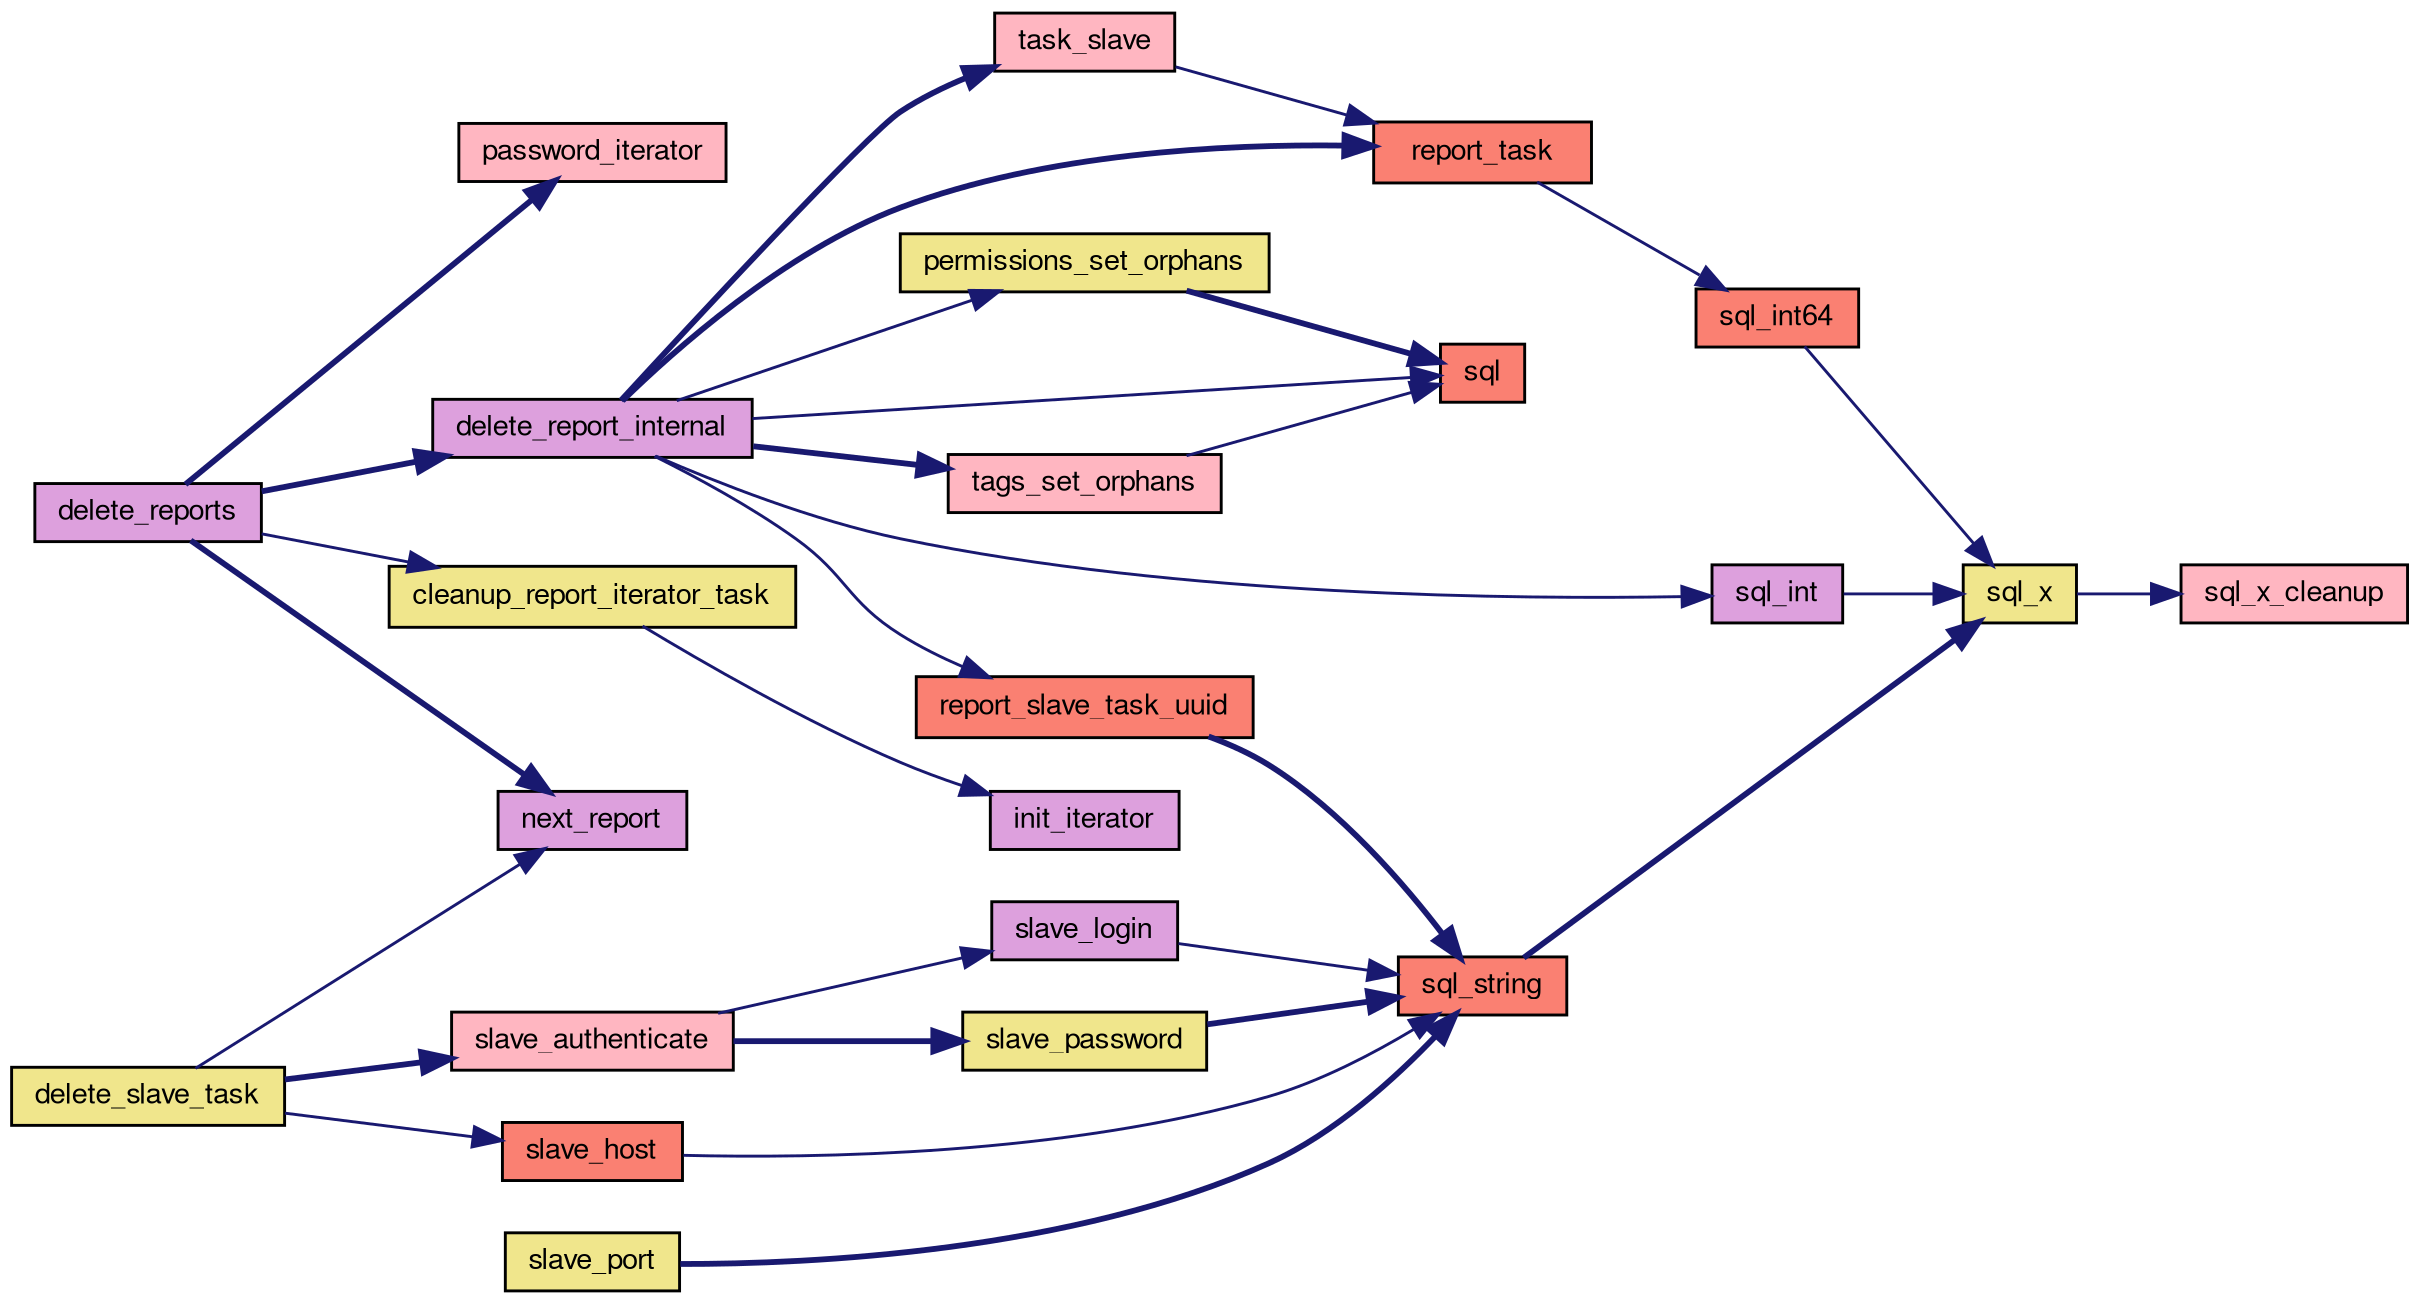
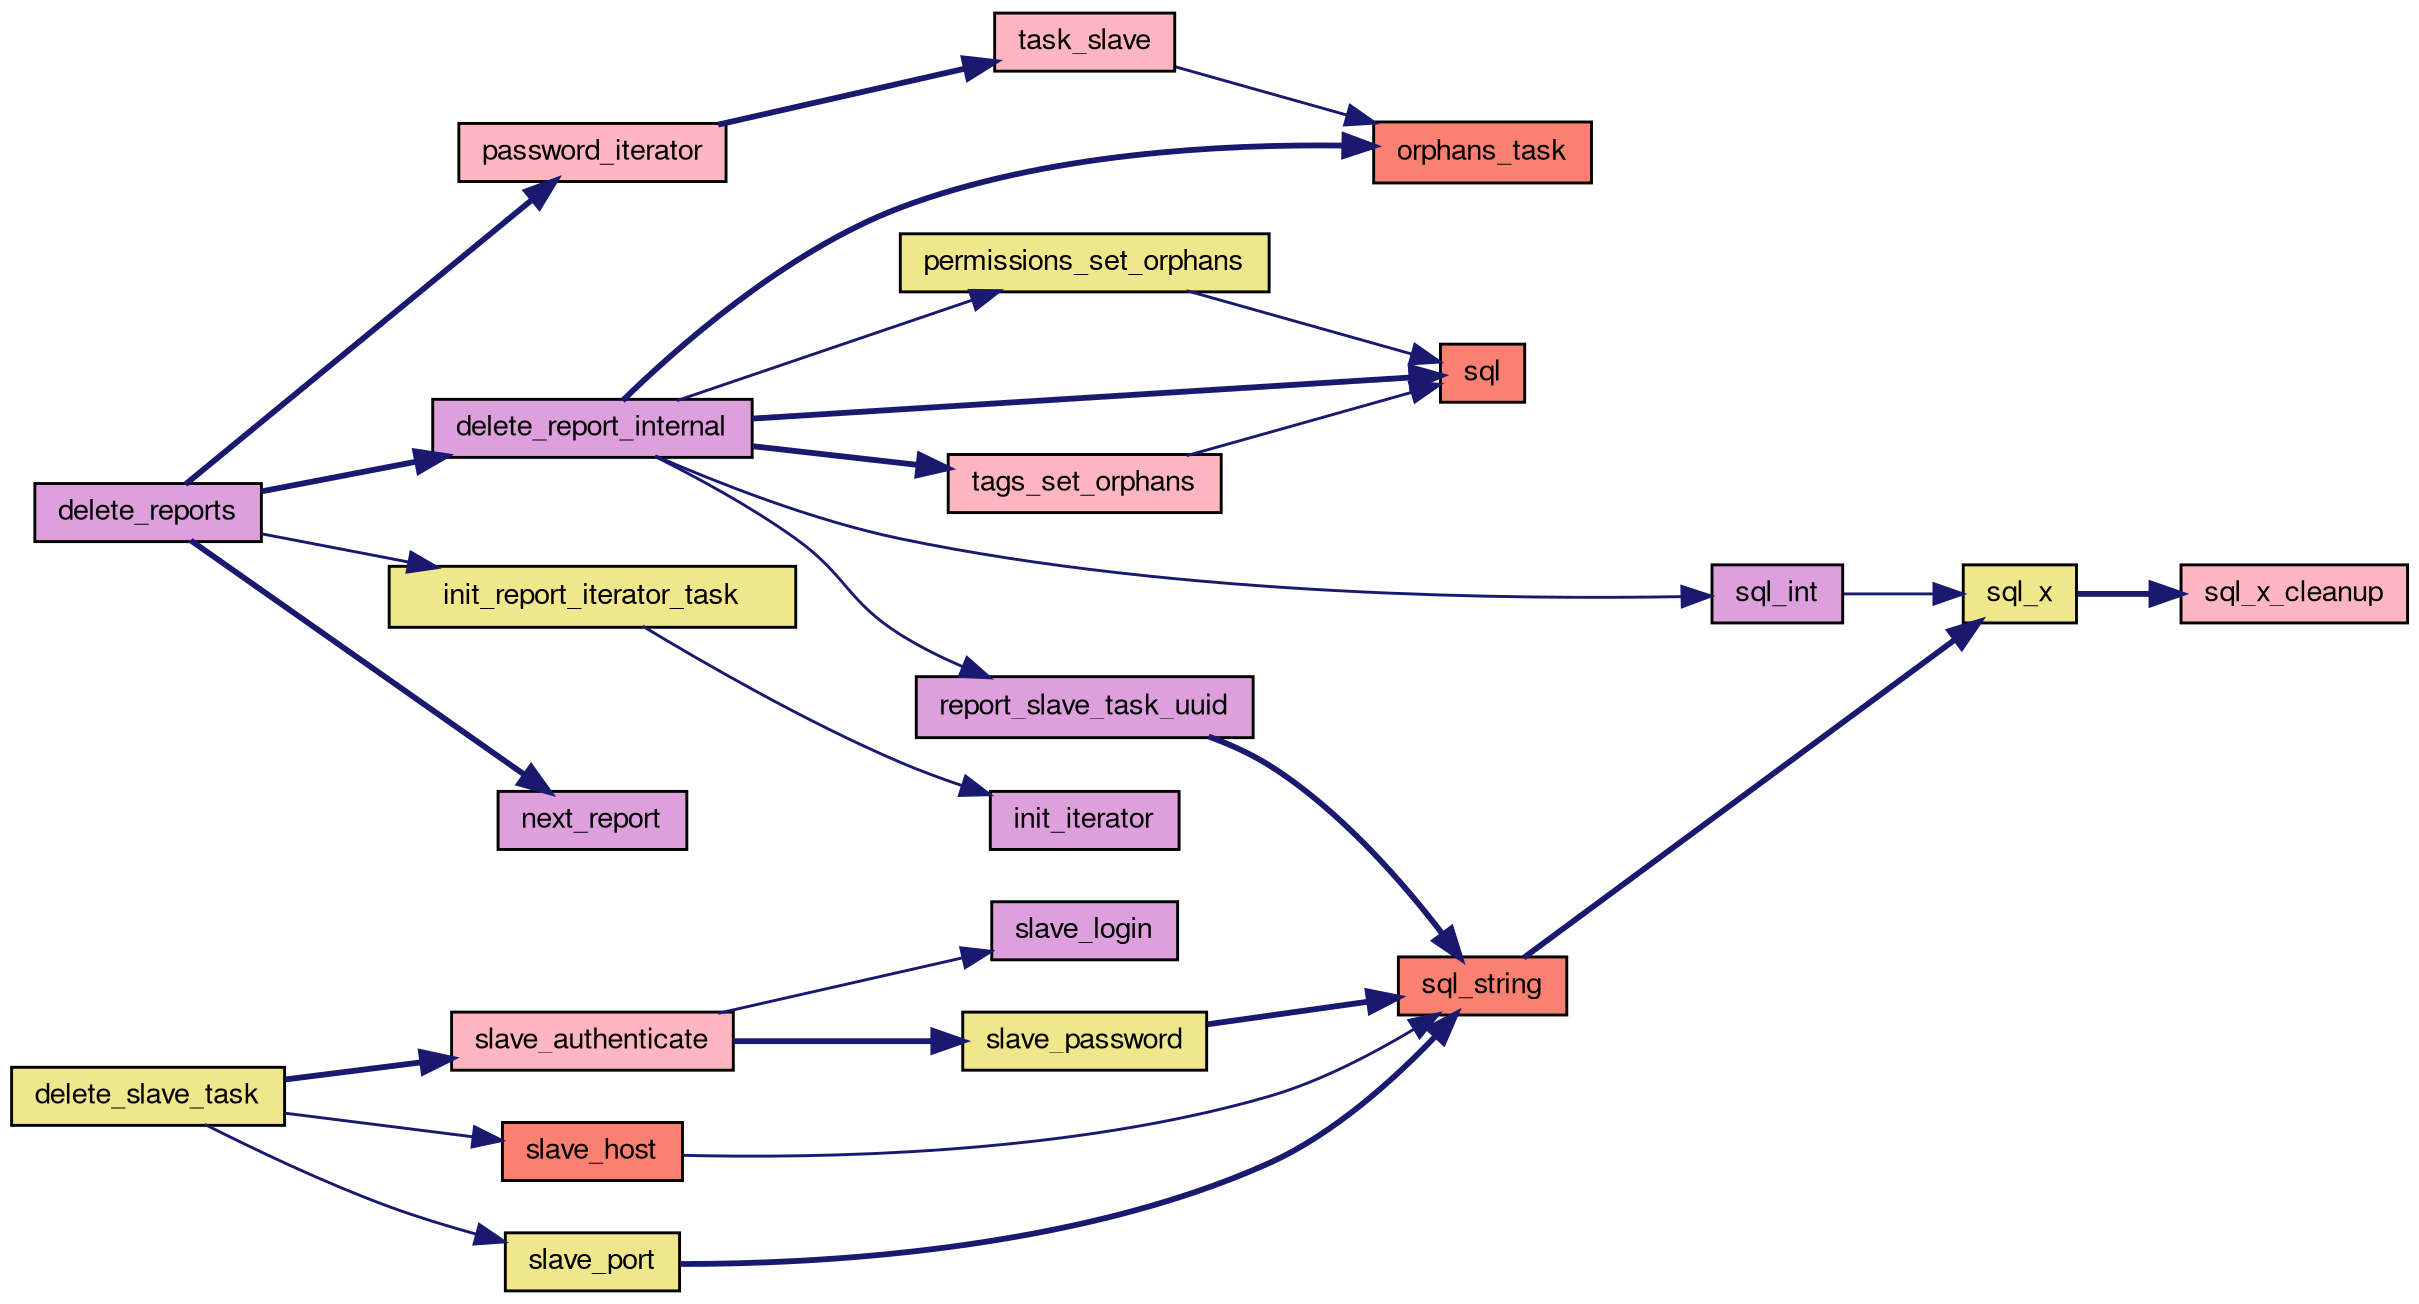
node "report_task": label "report_task" -> "orphans_task"
edge "delete_report_internal" -> "task_slave": now "password_iterator" -> "task_slave"
node "sql_int64": removed
edge "permissions_set_orphans" -> "sql": style bold -> solid
edge "delete_report_internal" -> "sql": style solid -> bold
edge "sql_x" -> "sql_x_cleanup": style solid -> bold
node "cleanup_report_iterator_task": label "cleanup_report_iterator_task" -> "init_report_iterator_task"
node "report_slave_task_uuid": fillcolor salmon -> plum
edge "slave_login" -> "sql_string": removed
edge "delete_slave_task" -> "next_report": now "delete_slave_task" -> "slave_port"
